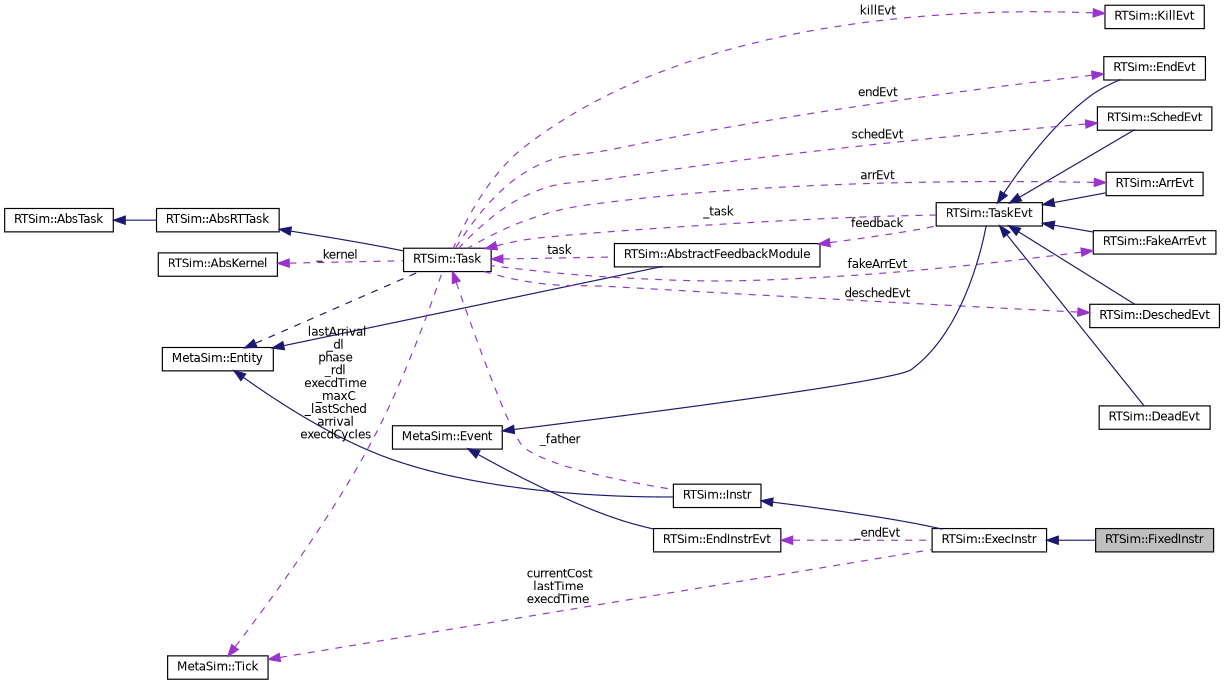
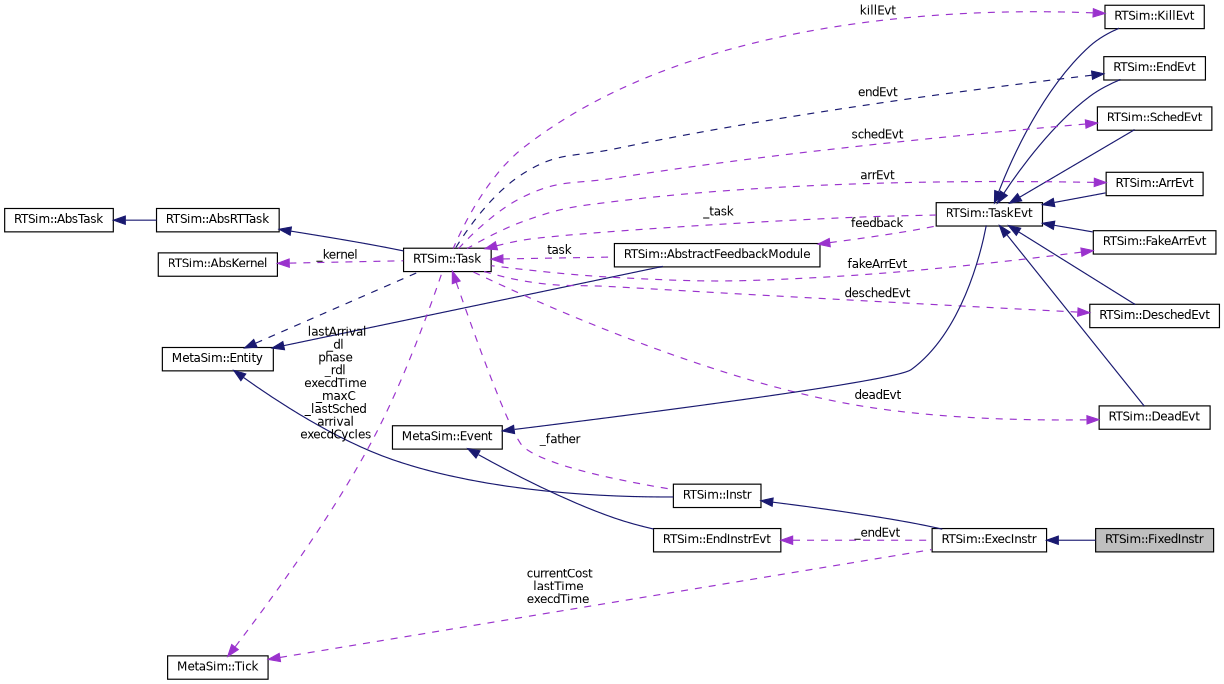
edge "RTSim::KillEvt" -> "RTSim::TaskEvt": added
edge "RTSim::Task" -> "RTSim::EndEvt": color darkorchid3 -> midnightblue
edge "RTSim::Task" -> "RTSim::DeadEvt": added, label "deadEvt"
